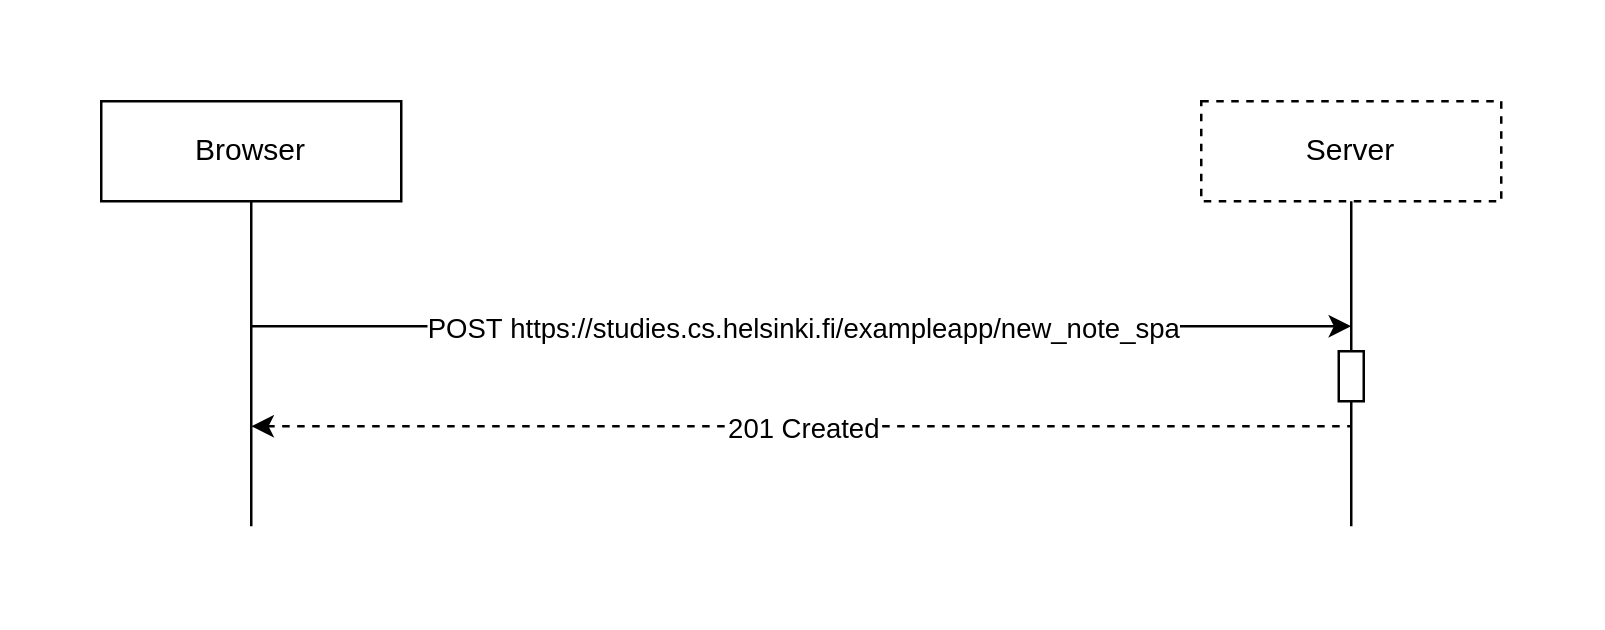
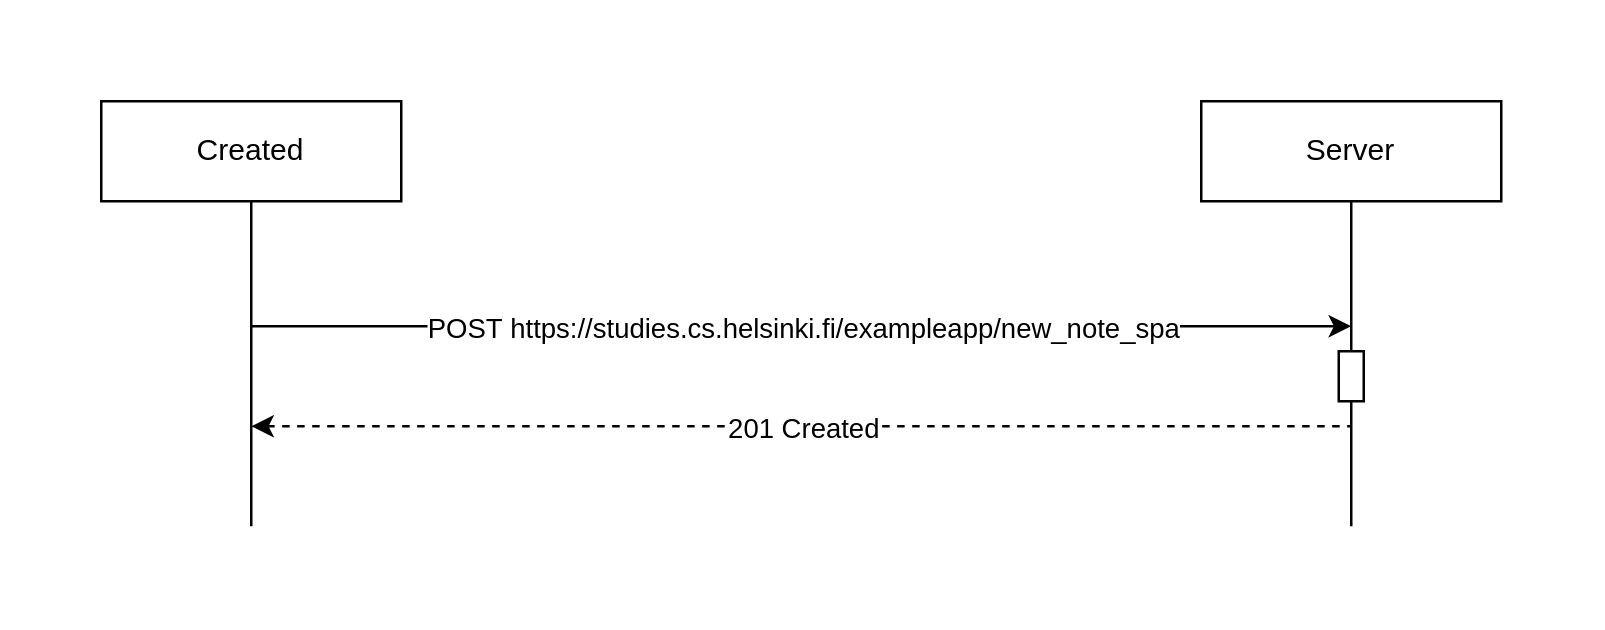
node "Browser": label "Browser" -> "Created"
node "Server": style dashed -> solid
